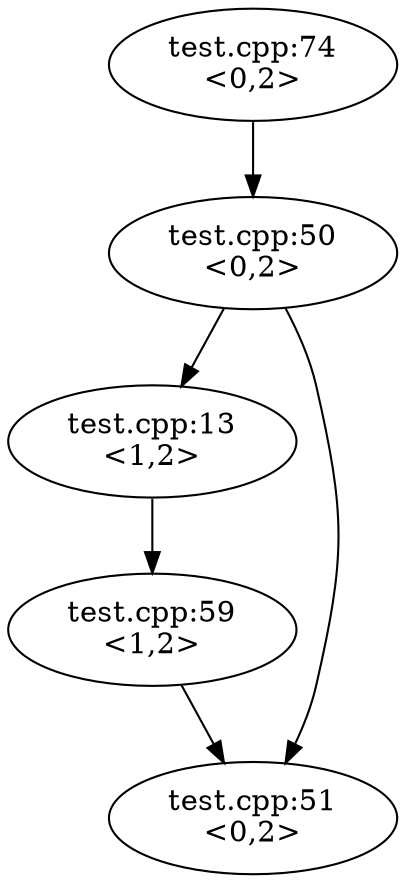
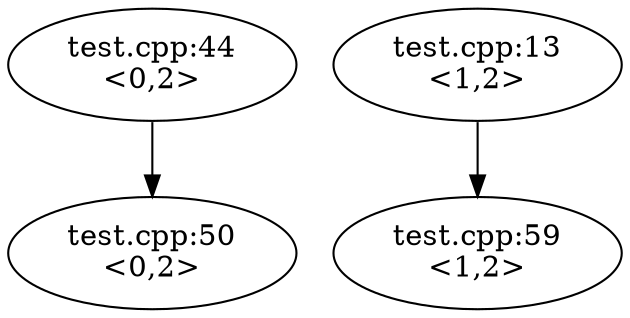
node "test.cpp:74 <0,2>": label "test.cpp:74 <0,2>" -> "test.cpp:44 <0,2>"
edge "test.cpp:50 <0,2>" -> "test.cpp:13 <1,2>": removed
node "test.cpp:51 <0,2>": removed
